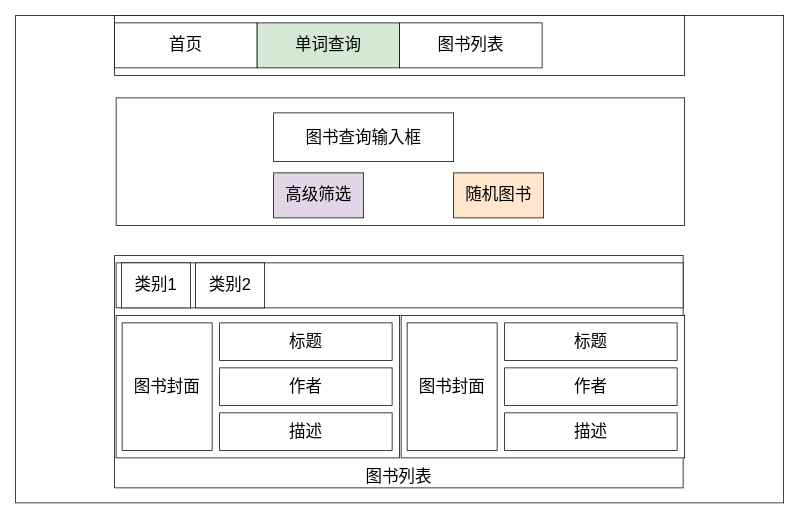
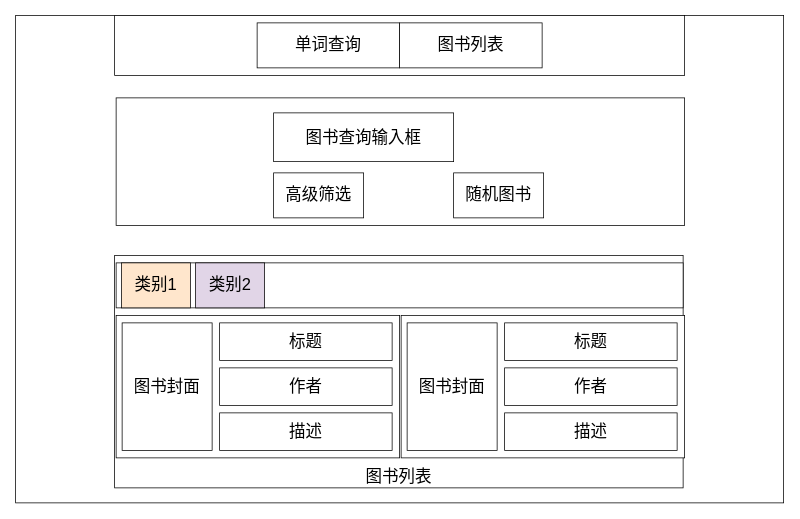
node "首页": removed
node "单词查询": fillcolor #d5e8d4 -> #ffffff
node "高级筛选": fillcolor #e1d5e7 -> #ffffff
node "随机图书": fillcolor #ffe6cc -> #ffffff
node "类别1": fillcolor #ffffff -> #ffe6cc
node "类别2": fillcolor #ffffff -> #e1d5e7
